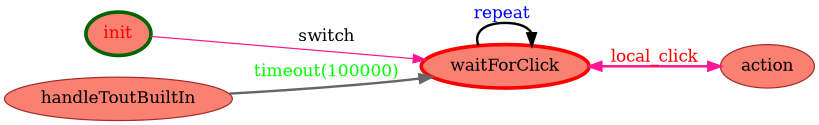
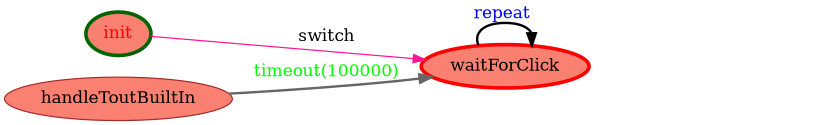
node "action": removed
